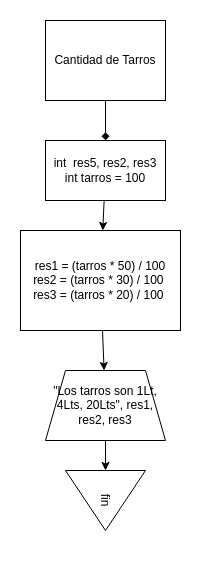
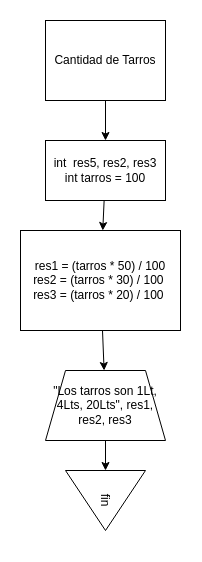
edge "Cantidad de Tarros" -> "int res5, res2, res3 int tarros = 100": arrowhead diamond -> classic
